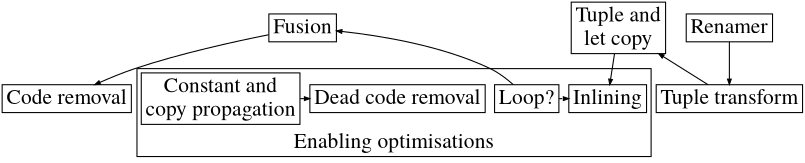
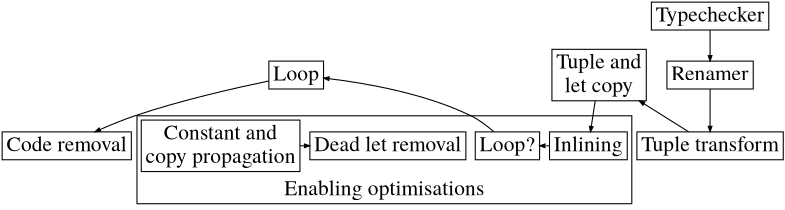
node "Typechecker": added
node "Fusion": label "Fusion" -> "Loop"
node "Dead code removal": label "Dead code removal" -> "Dead let removal"
edge "Loop?" -> "Inlining": reversed
